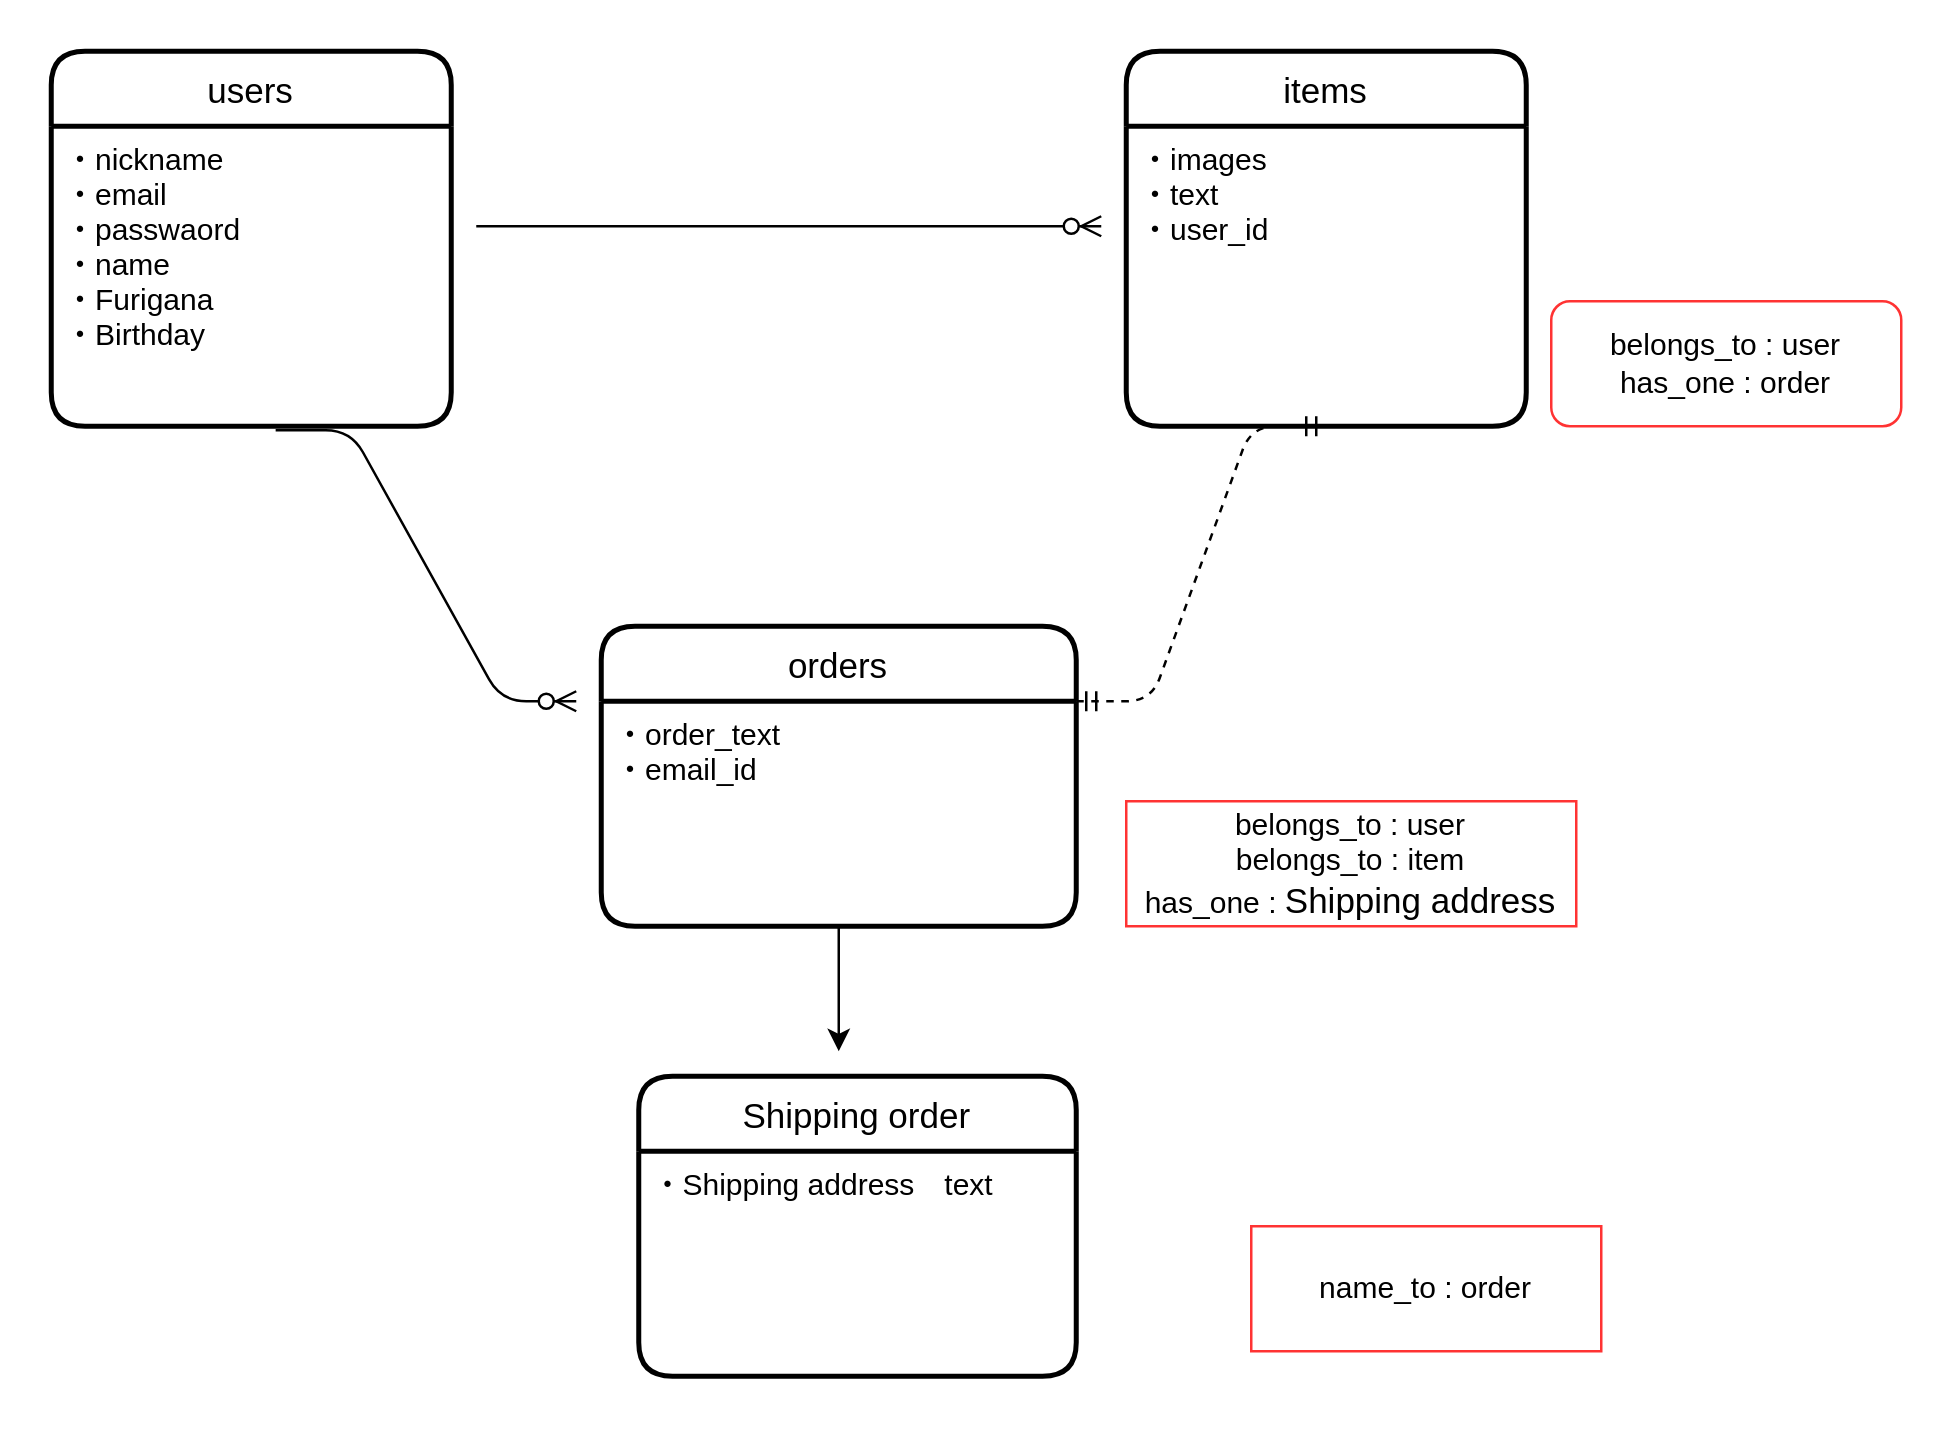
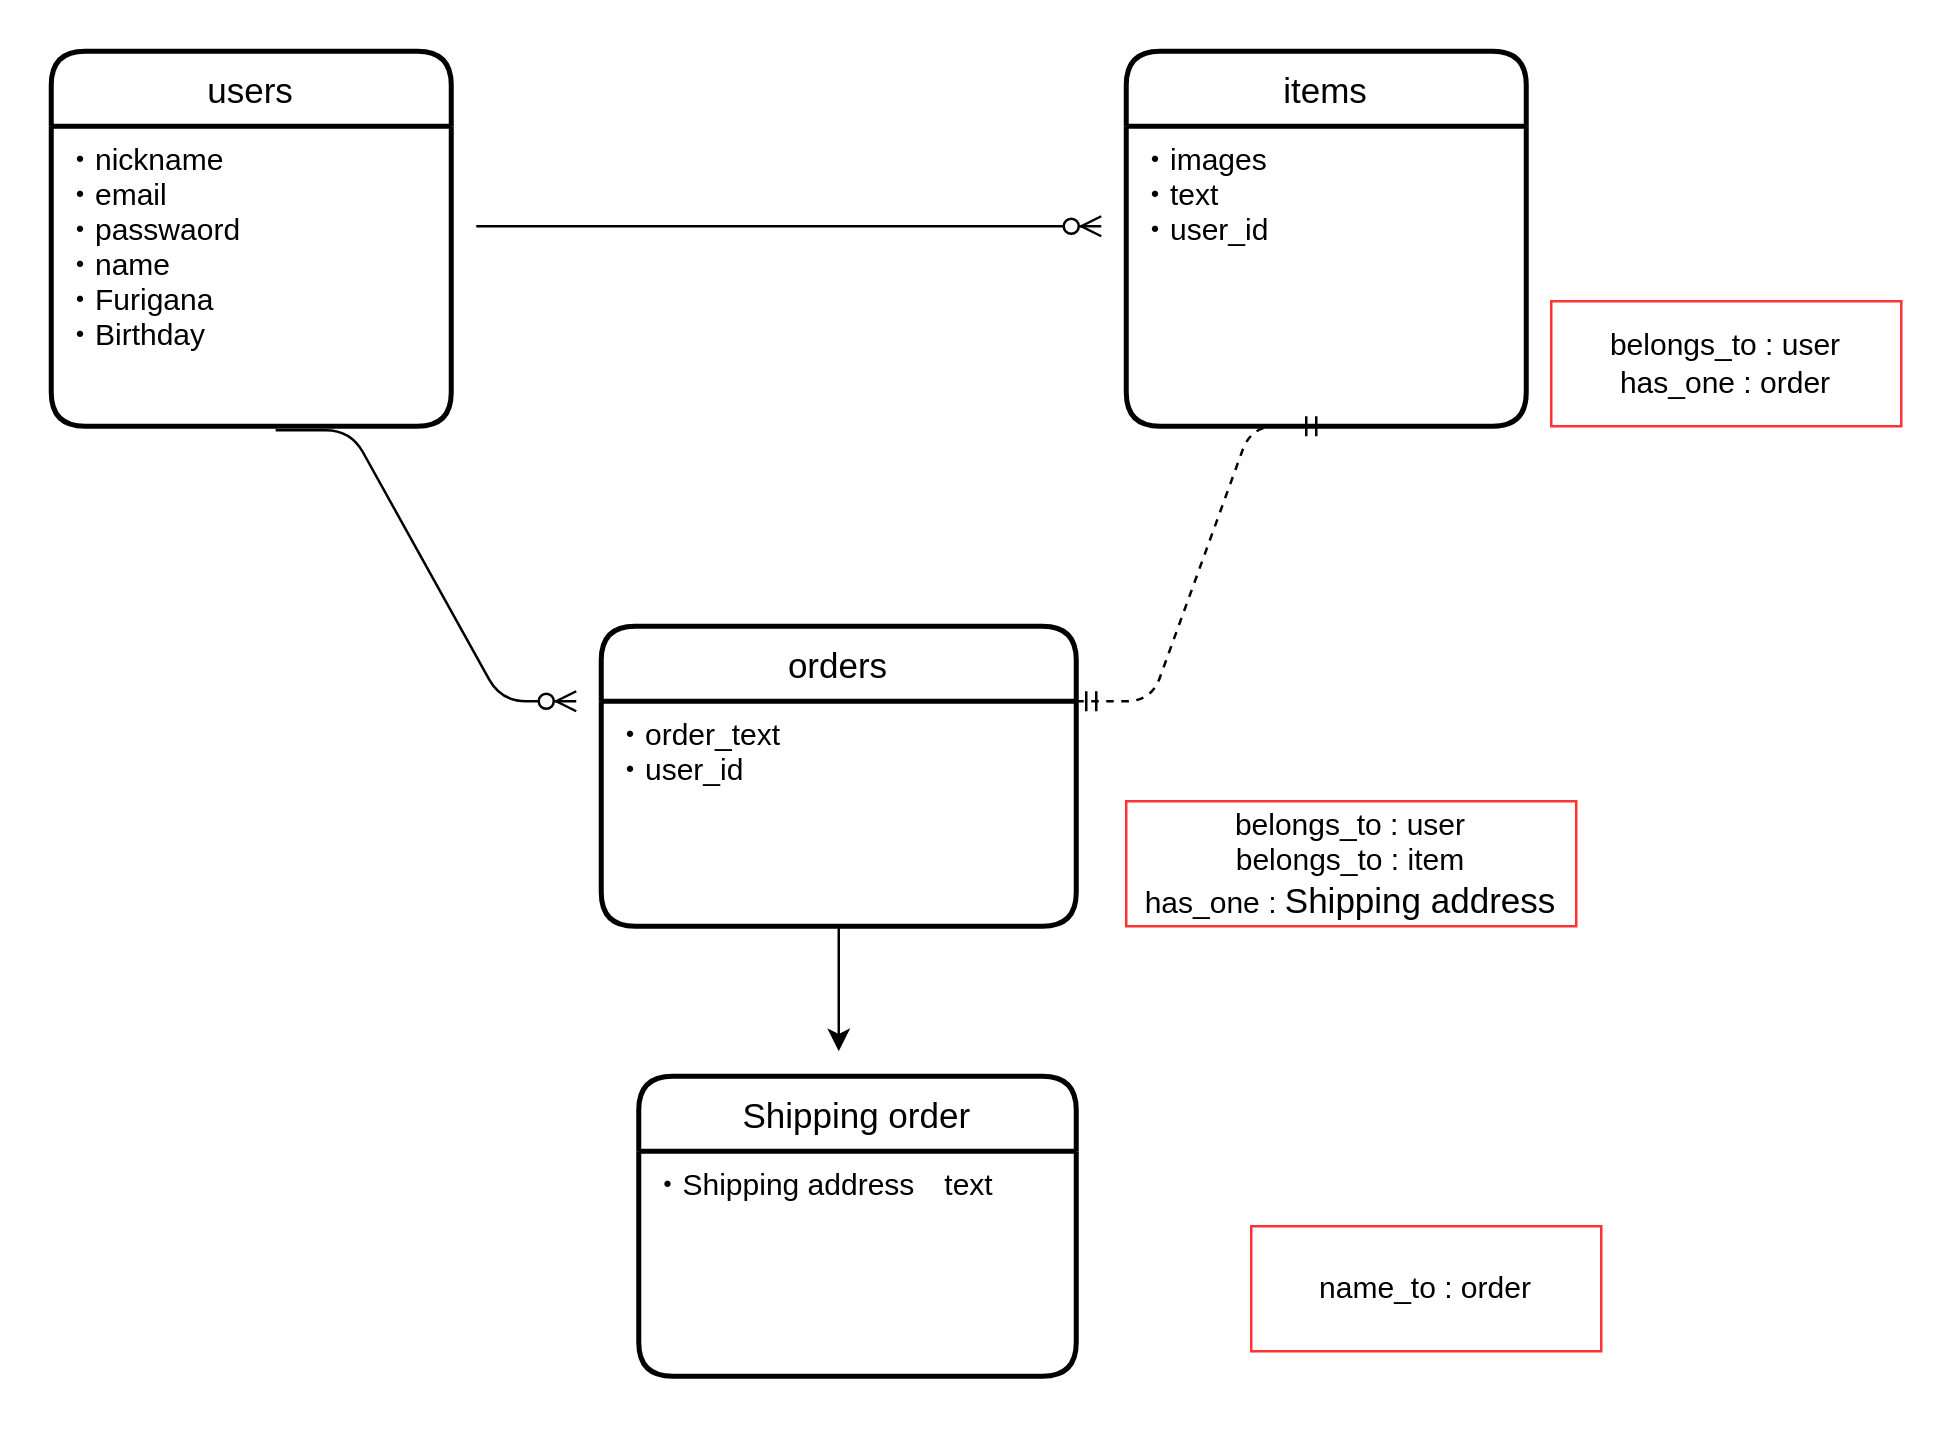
node "belongs_to : user has_one : order": shape rounded rectangle -> rectangle
node "・order_text ・email_id": label "・order_text ・email_id" -> "・order_text ・user_id"
